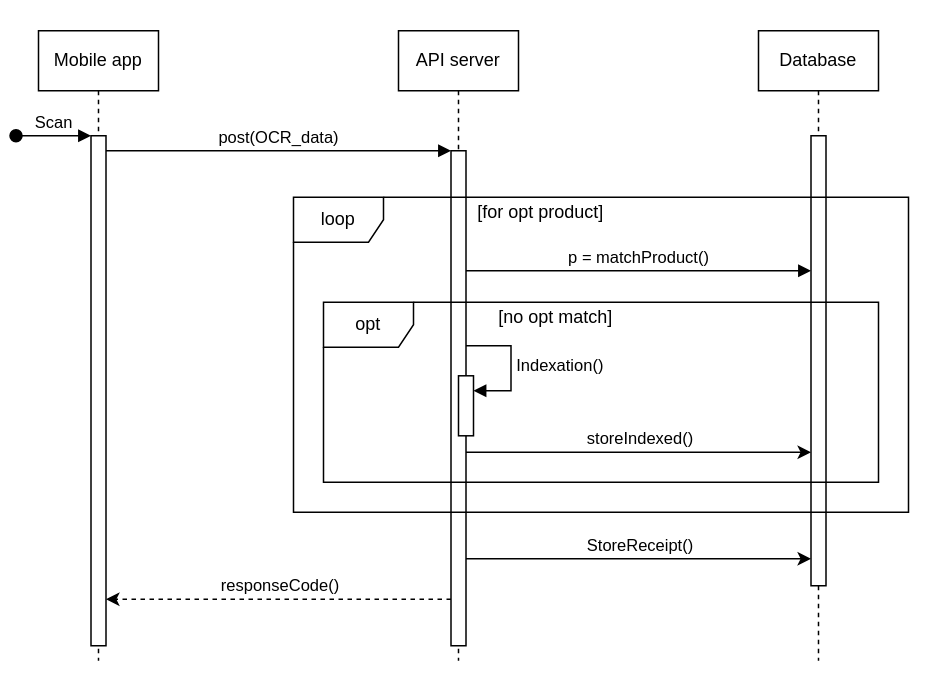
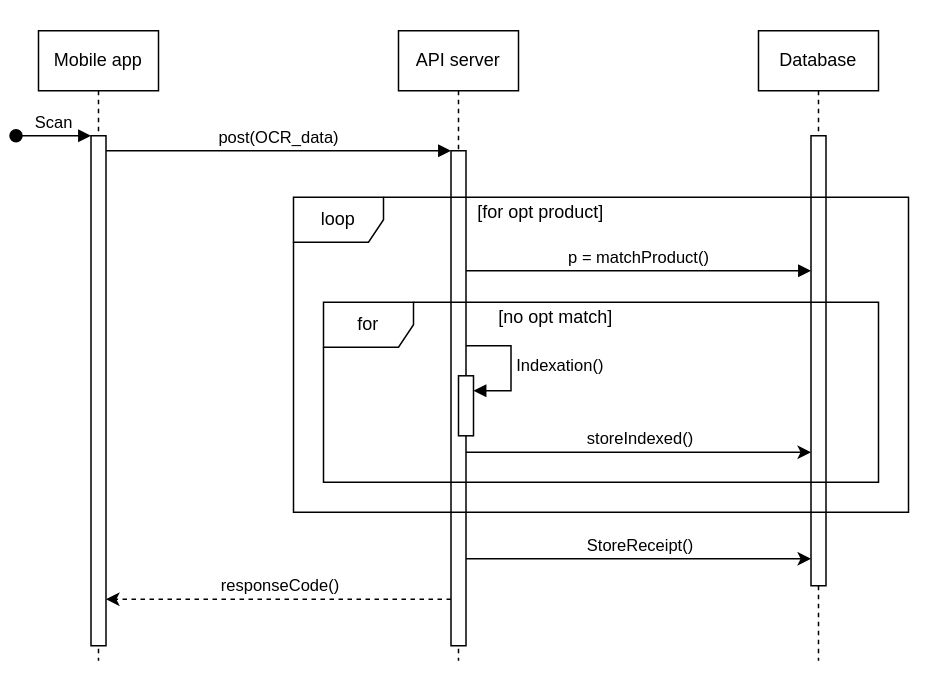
node "opt": label "opt" -> "for"
